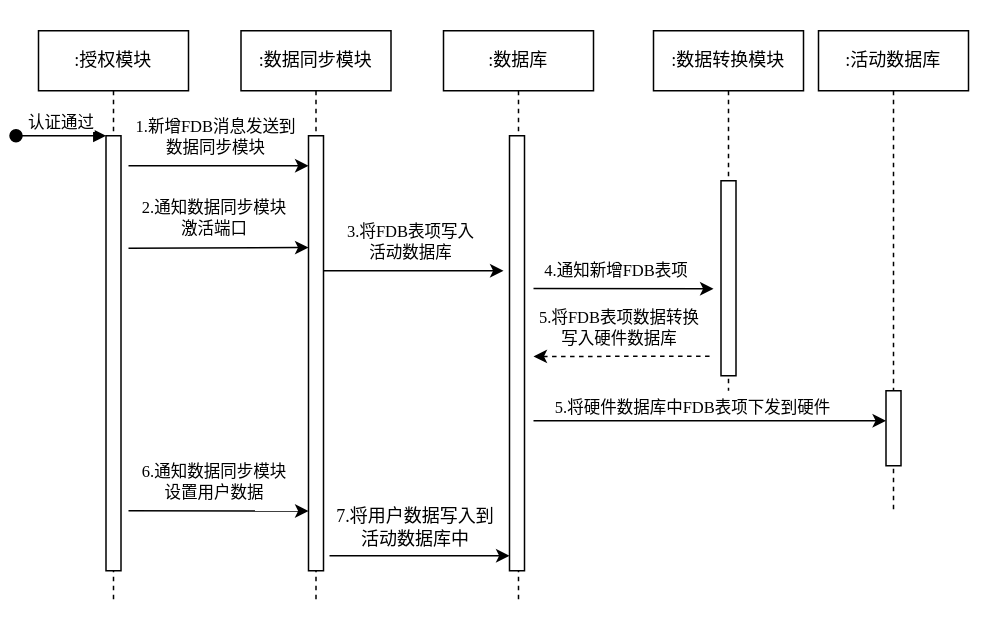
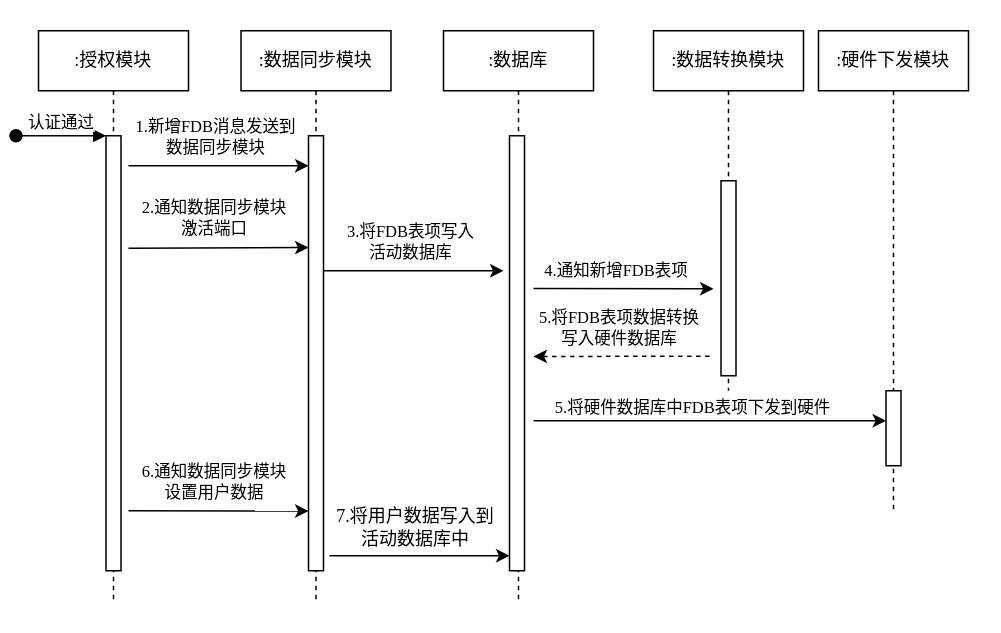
node ":活动数据库": label ":活动数据库" -> ":硬件下发模块"
